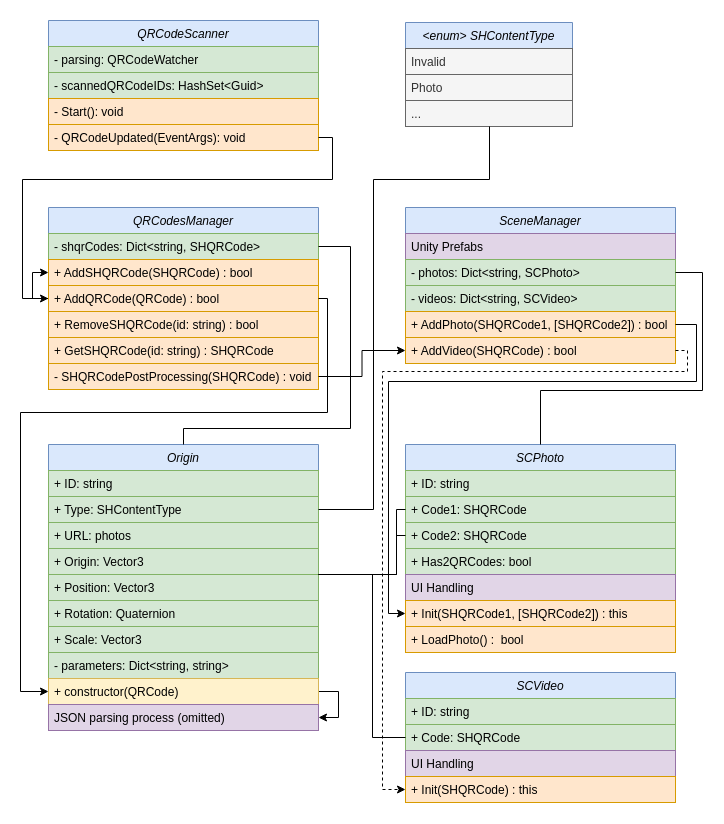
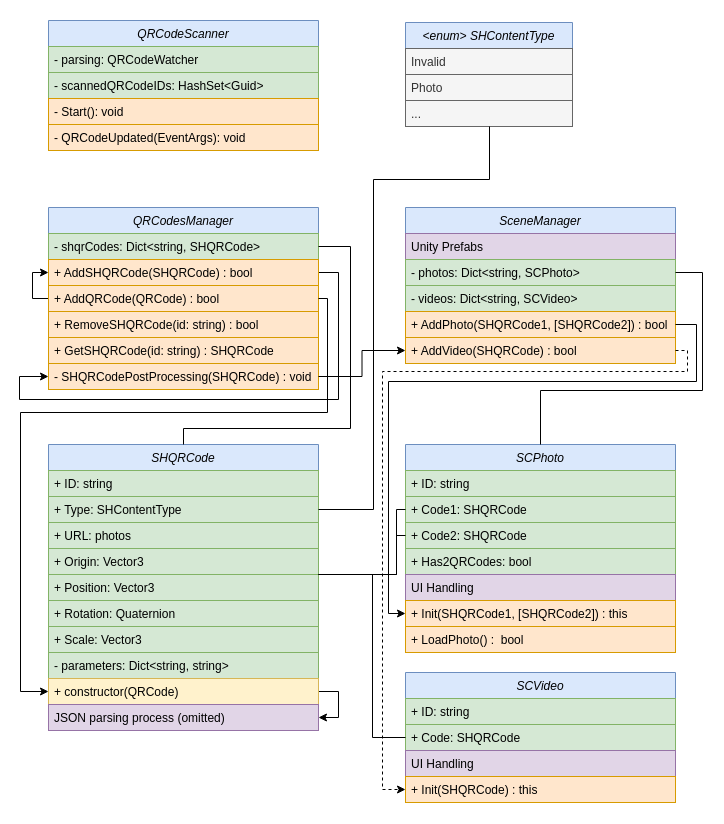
edge "- QRCodeUpdated(EventArgs): void" -> "+ AddQRCode(QRCode) : bool": removed
edge "+ AddSHQRCode(SHQRCode) : bool" -> "- SHQRCodePostProcessing(SHQRCode) : void": added
node "Origin": label "Origin" -> "SHQRCode"
